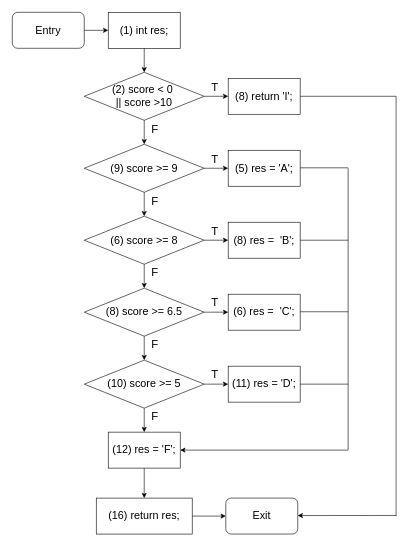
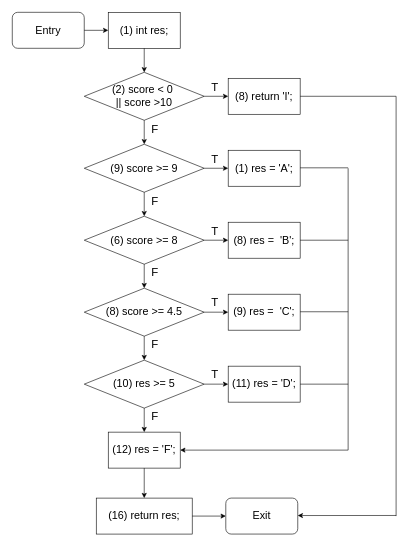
node "(5) res = 'A';": label "(5) res = 'A';" -> "(1) res = 'A';"
node "(8) score >= 6.5": label "(8) score >= 6.5" -> "(8) score >= 4.5"
node "(6) res = 'C';": label "(6) res = 'C';" -> "(9) res = 'C';"
node "(10) score >= 5": label "(10) score >= 5" -> "(10) res >= 5"
